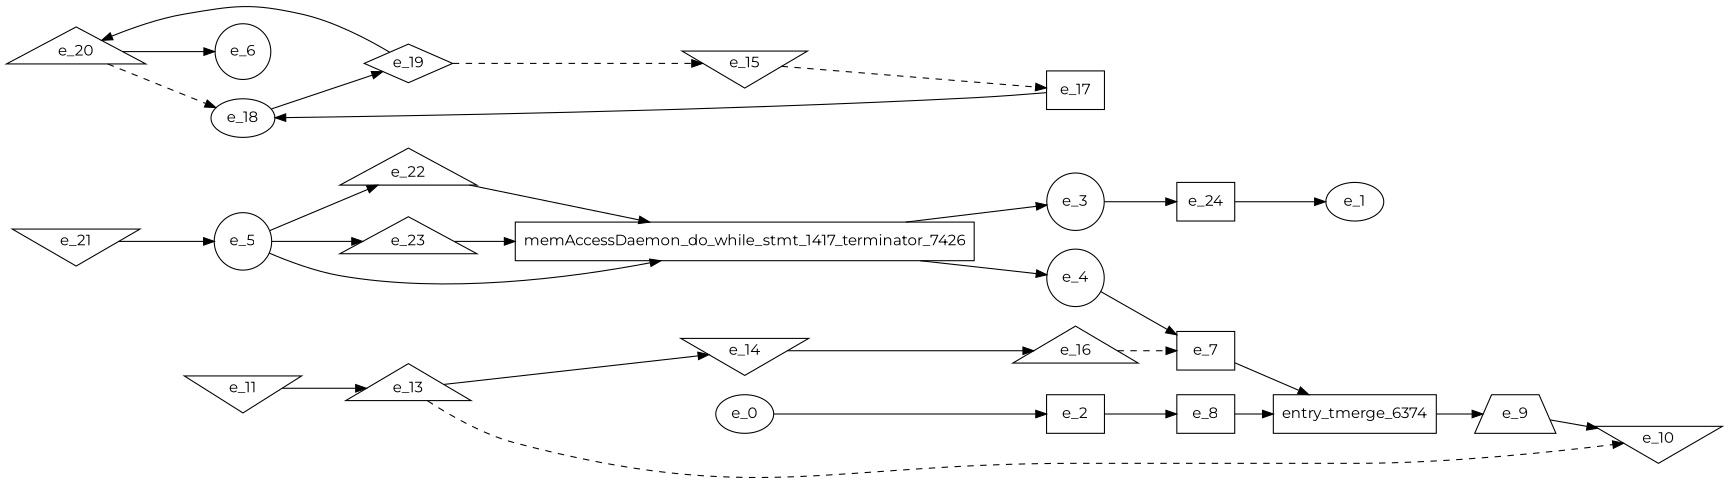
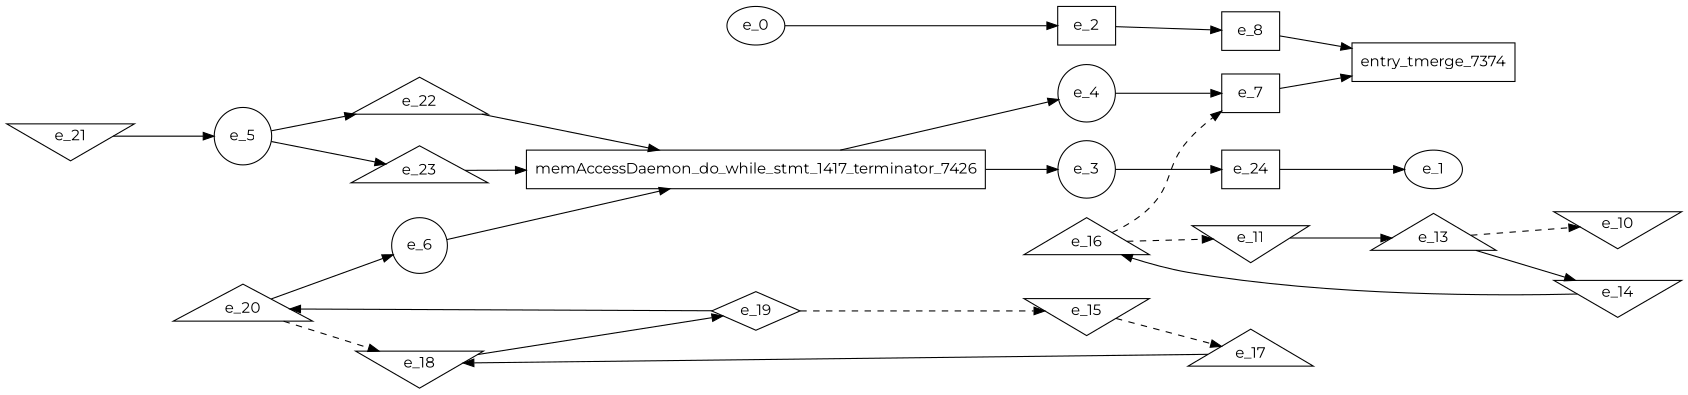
node "e_17": shape box -> triangle
node "e_18": shape ellipse -> invtriangle
edge "e_16" -> "e_11": added
edge "e_5" -> "memAccessDaemon_do_while_stmt_1417_terminator_7426": now "e_6" -> "memAccessDaemon_do_while_stmt_1417_terminator_7426"
node "entry_tmerge_6374": label "entry_tmerge_6374" -> "entry_tmerge_7374"
node "e_9": removed
